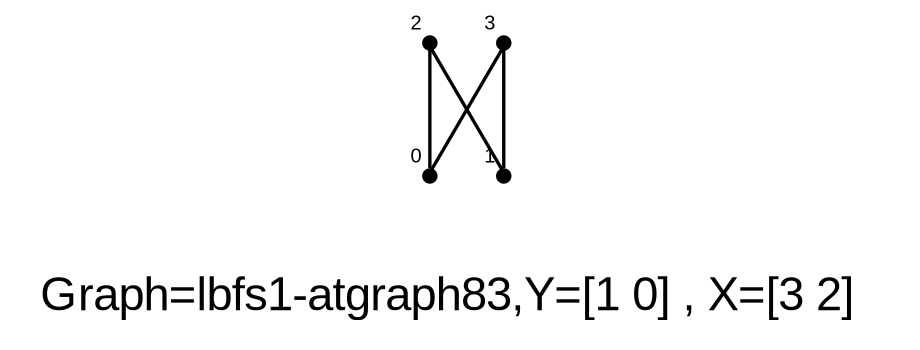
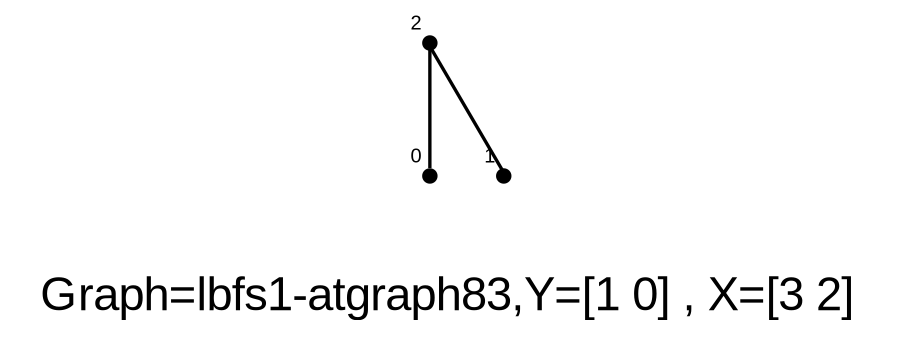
node "3": removed
